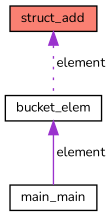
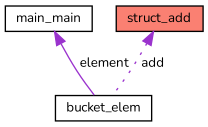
edge "bucket_elem" -> "struct_add": label " element" -> " add"
edge "main_main" -> "bucket_elem": reversed
